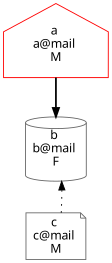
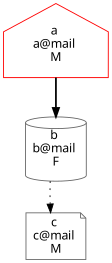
edge "c c@mail M" -> "b b@mail F": reversed
